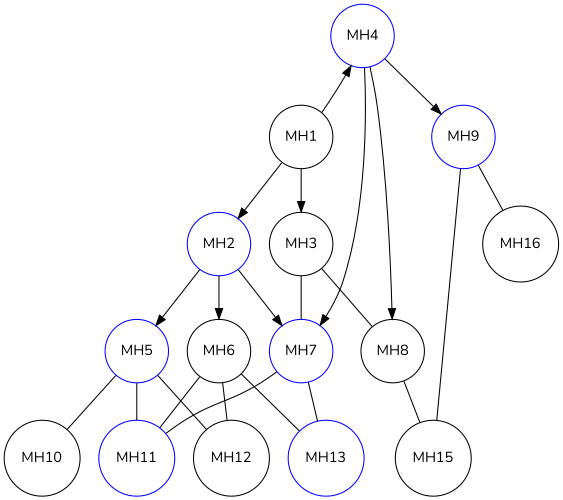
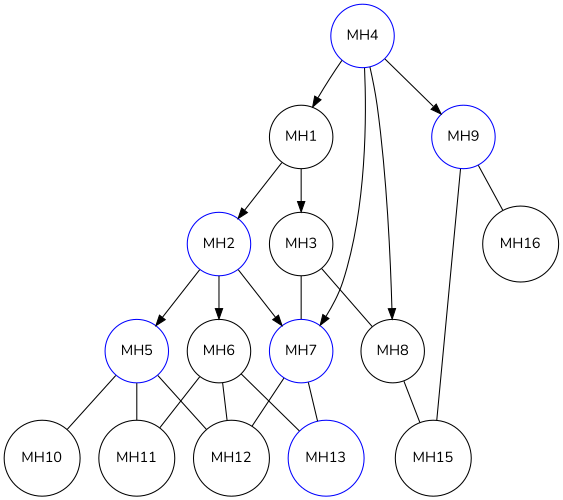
edge "MH1" -> "MH4": reversed
edge "MH7" -- "MH11": now "MH7" -- "MH12"
node "MH11": color blue -> black
